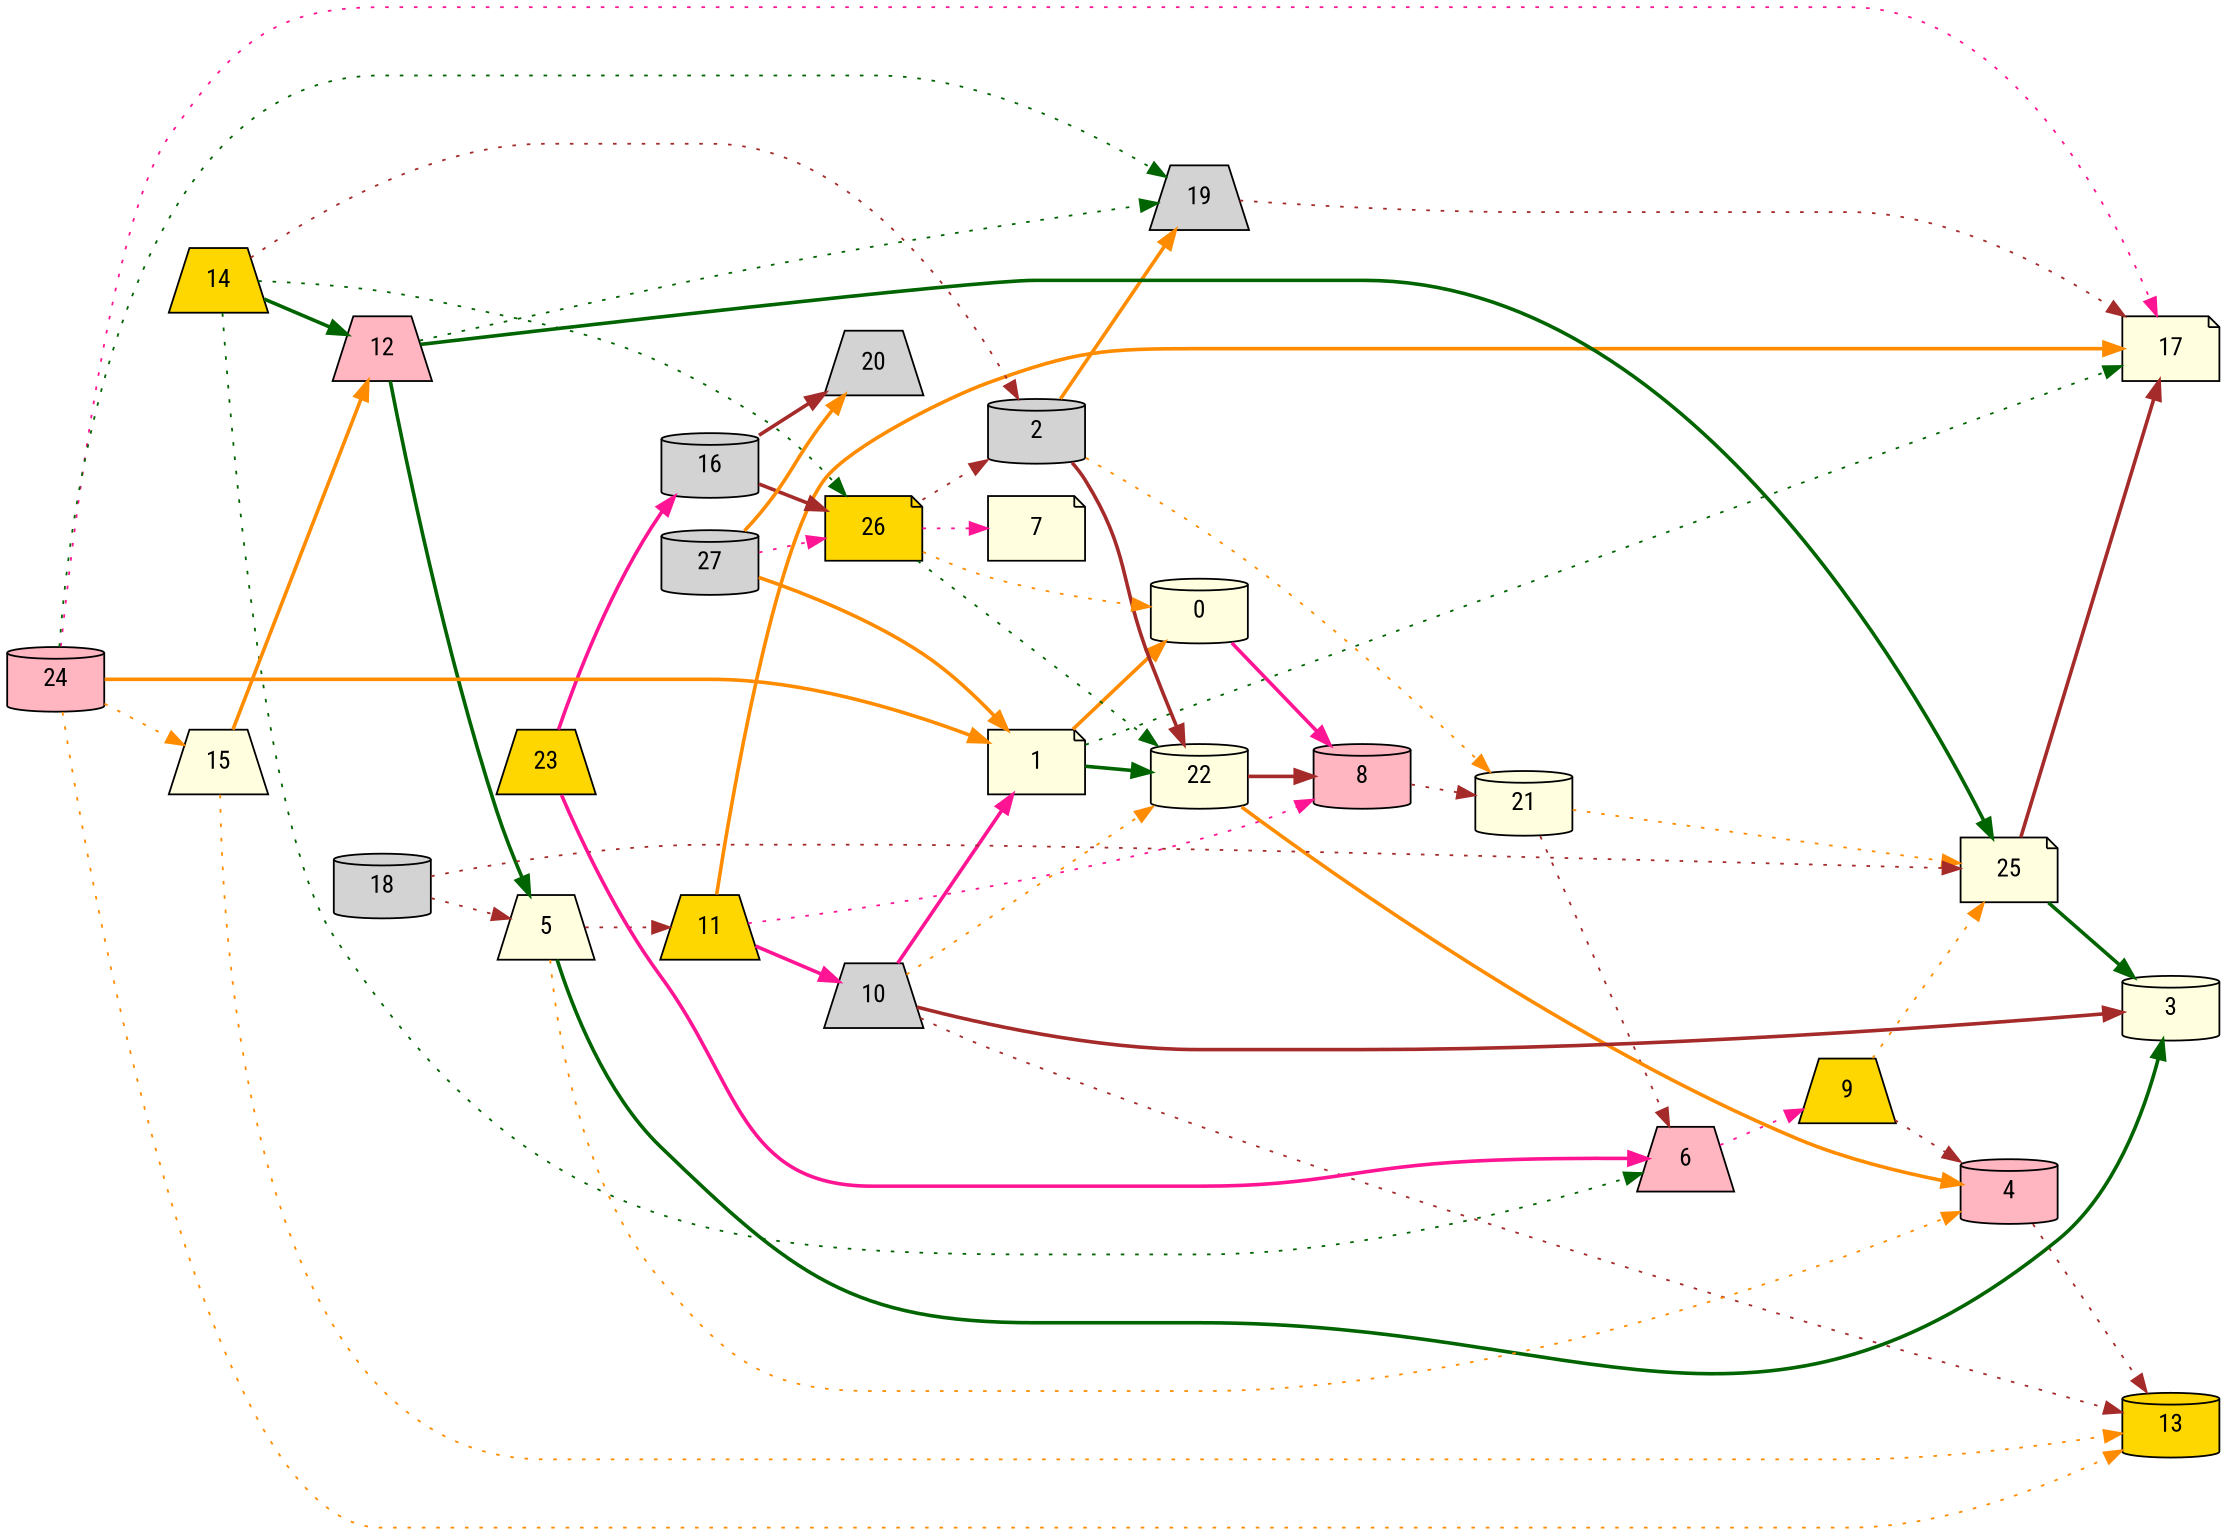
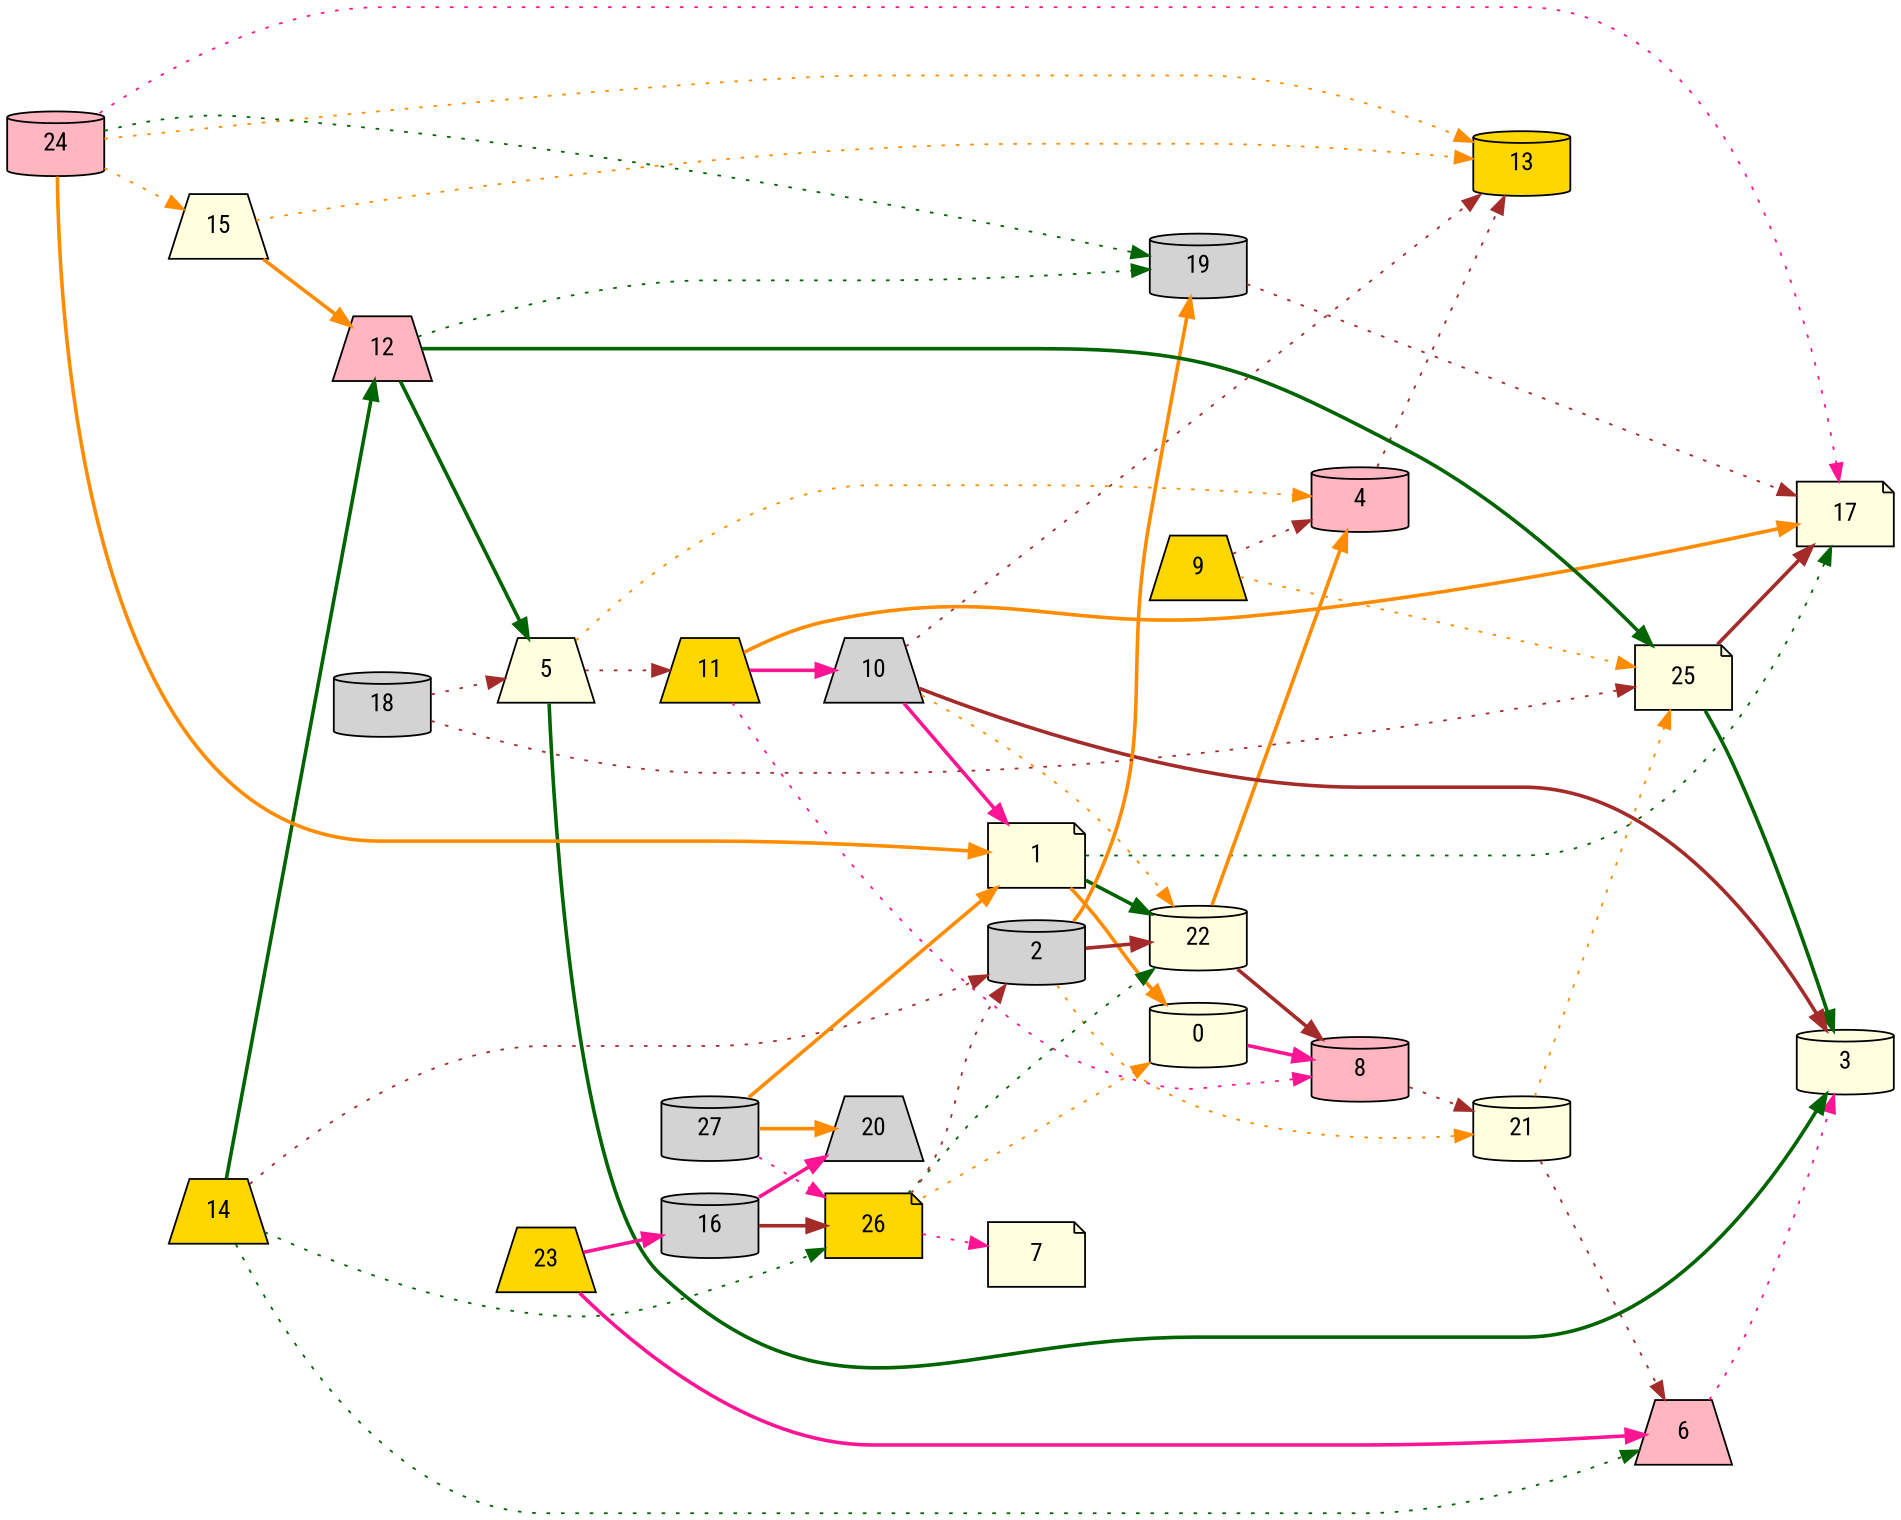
node "19": shape trapezium -> cylinder
edge "16" -> "20": color brown -> deeppink
edge "6" -> "9": now "6" -> "3"
